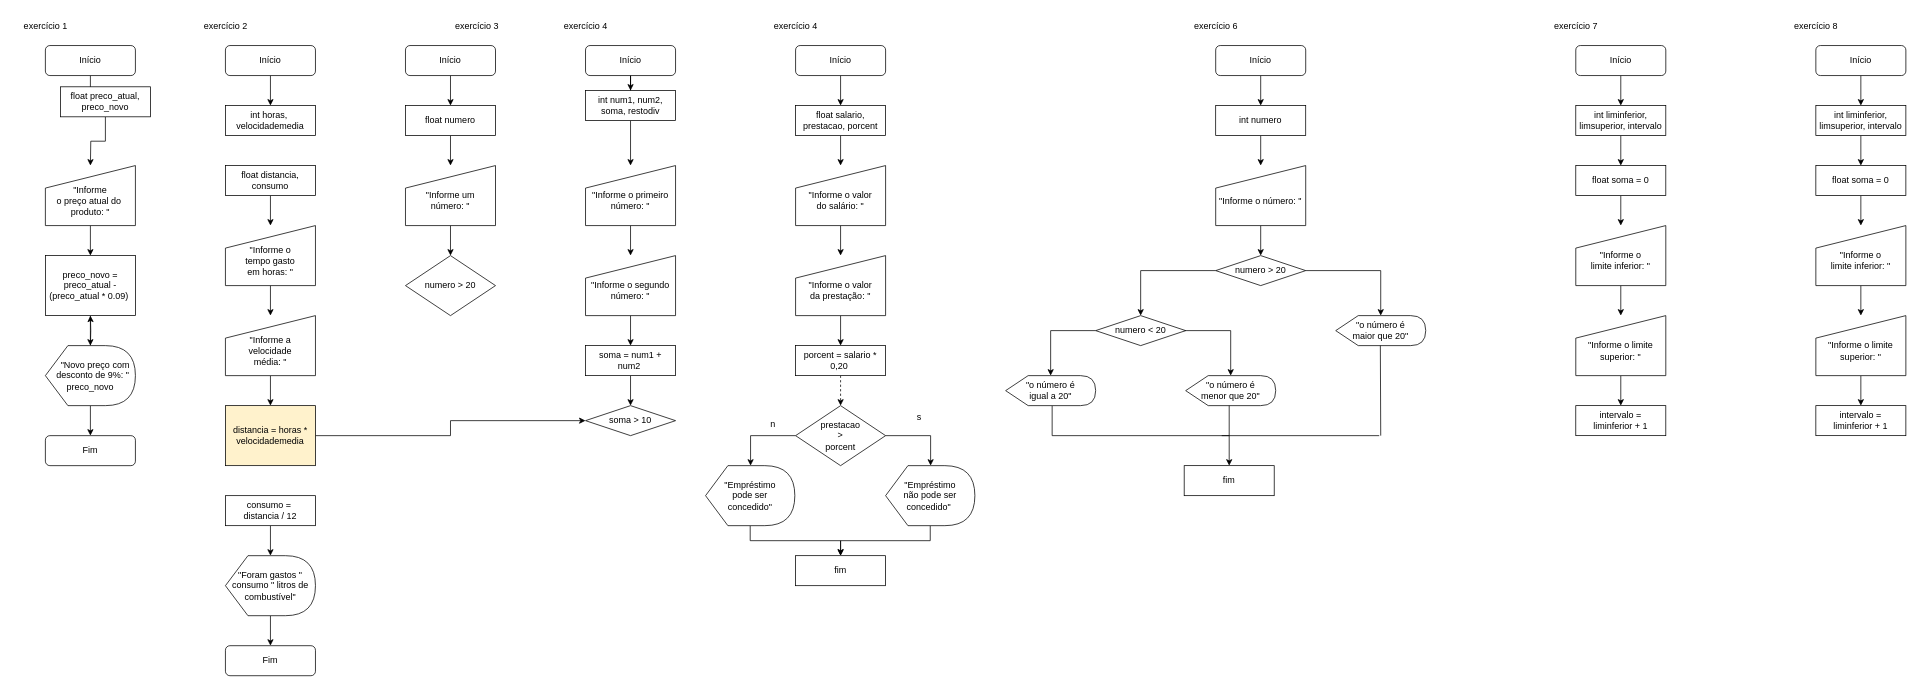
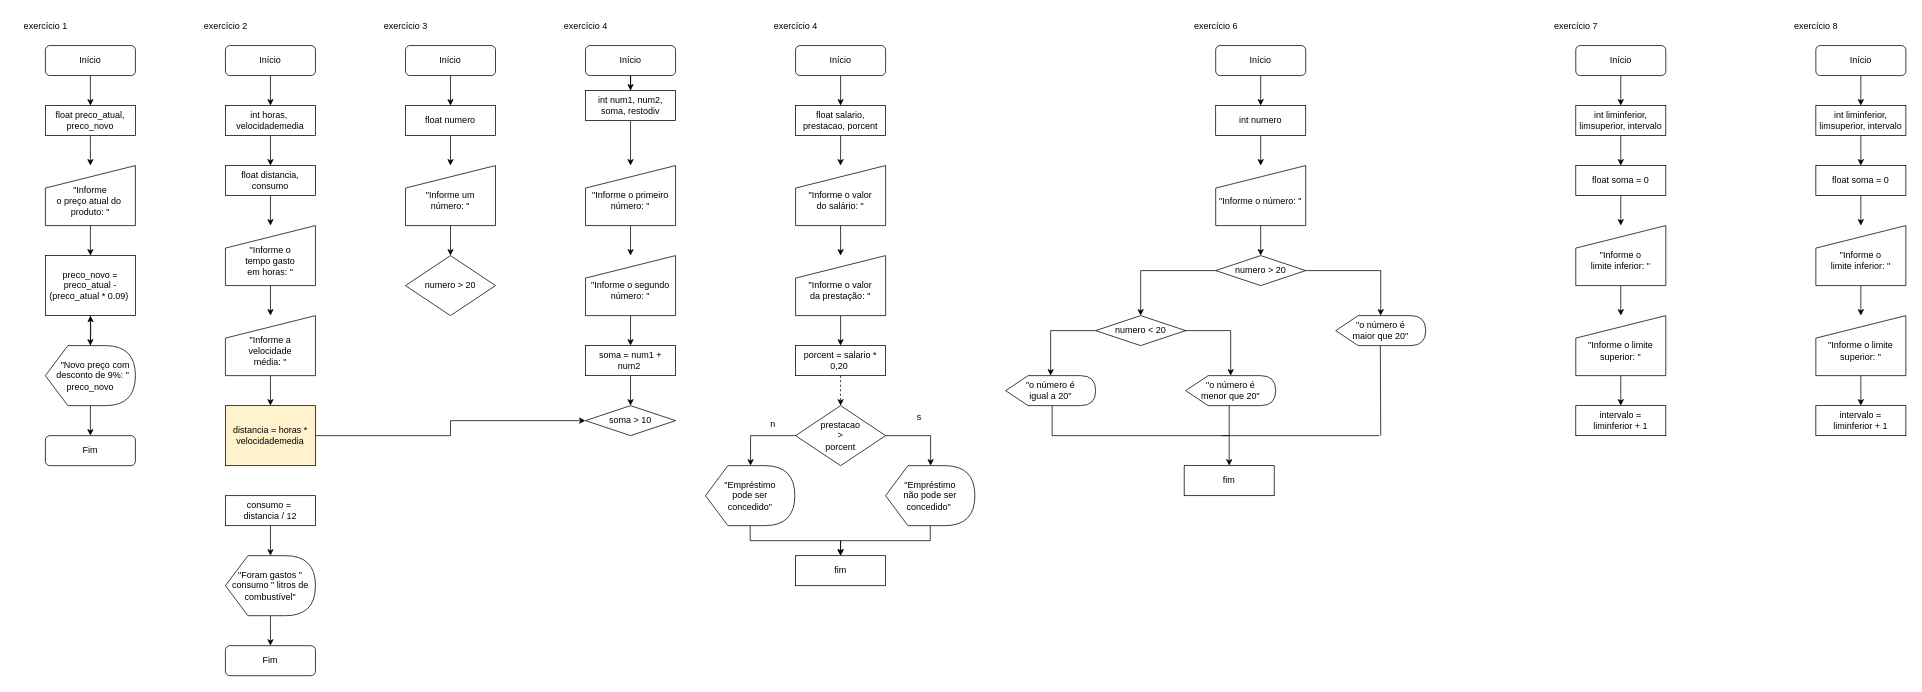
node "exercício 3": moved (477, 27) -> (405, 27)
node "float preco_atual, preco_novo": moved (105, 102) -> (90, 120)
edge "int horas, velocidademedia" -> "float distancia, consumo": added
